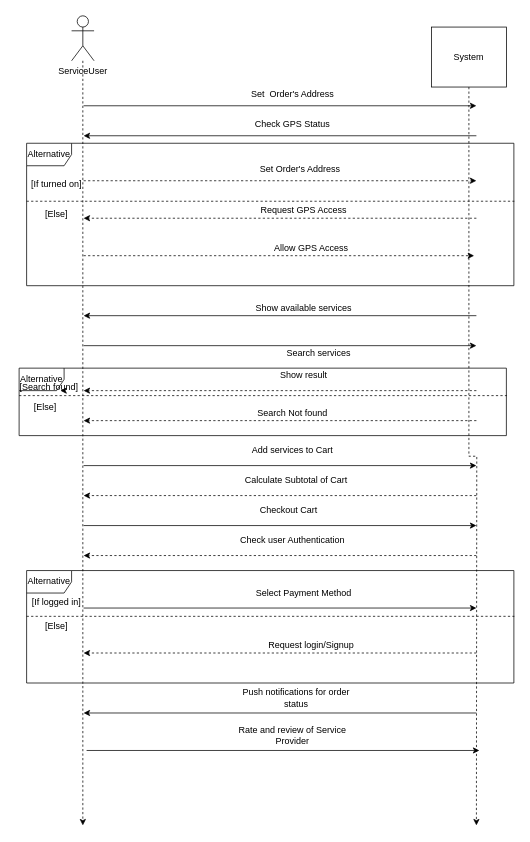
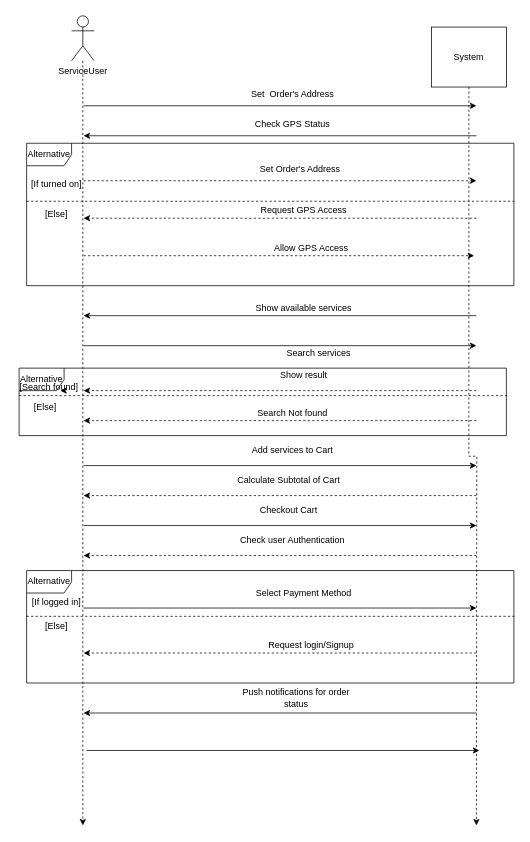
node "Calculate Subtotal of Cart": moved (297, 480) -> (289, 480)
node "Rate and review of Service Provider": removed
